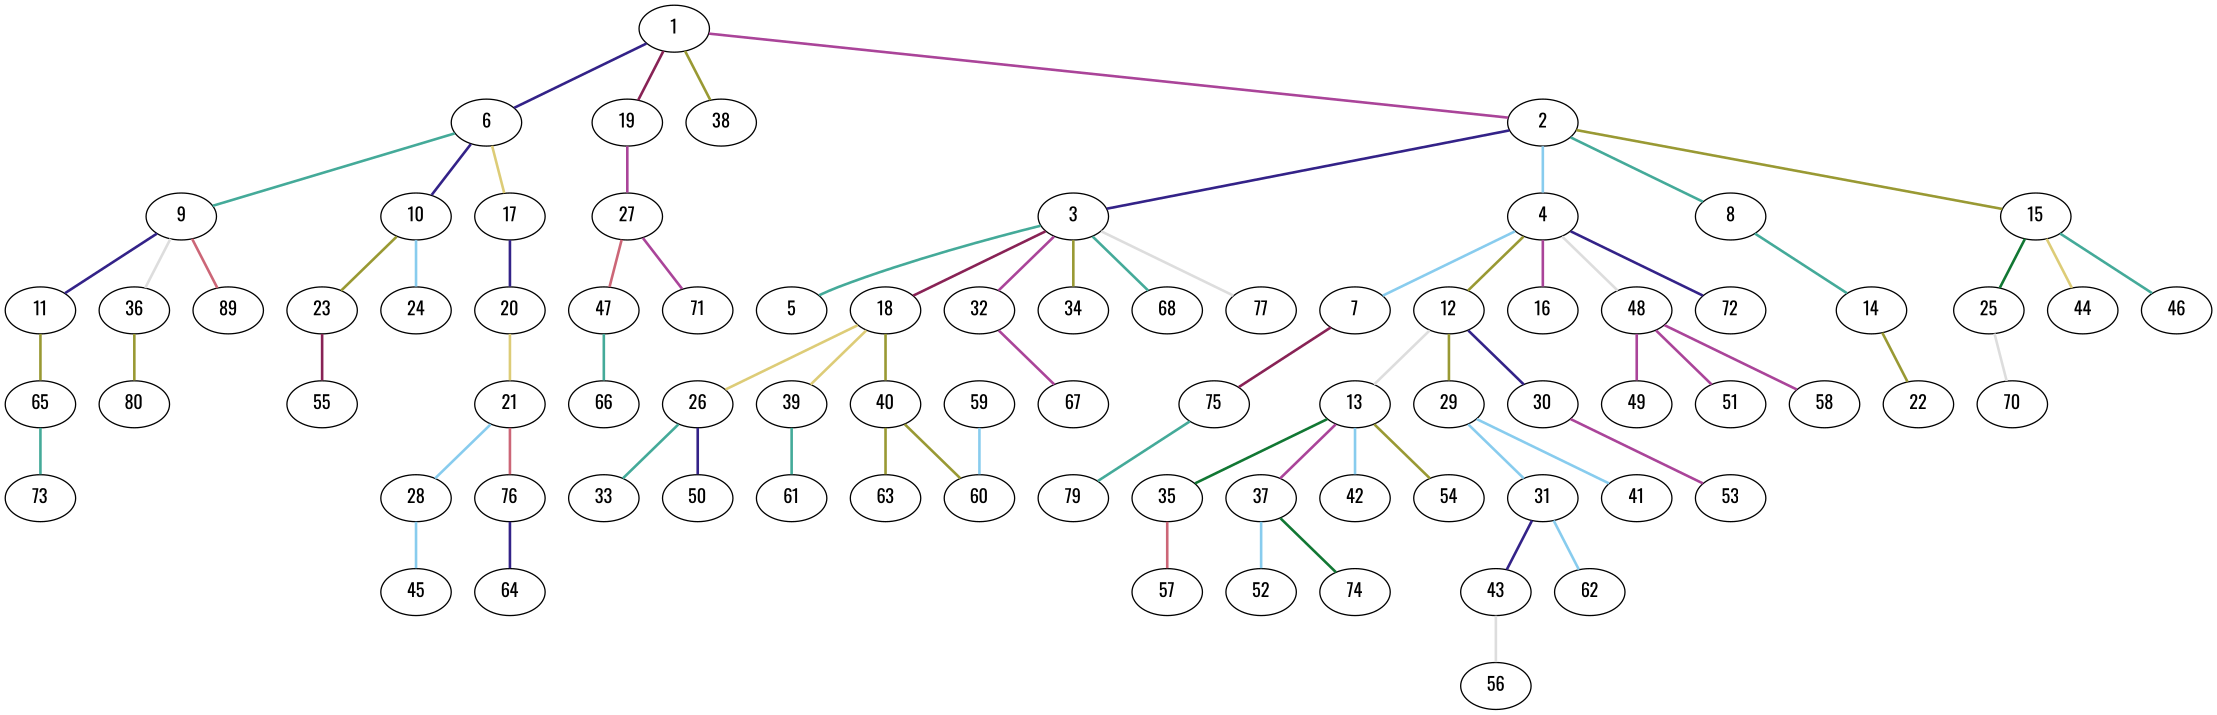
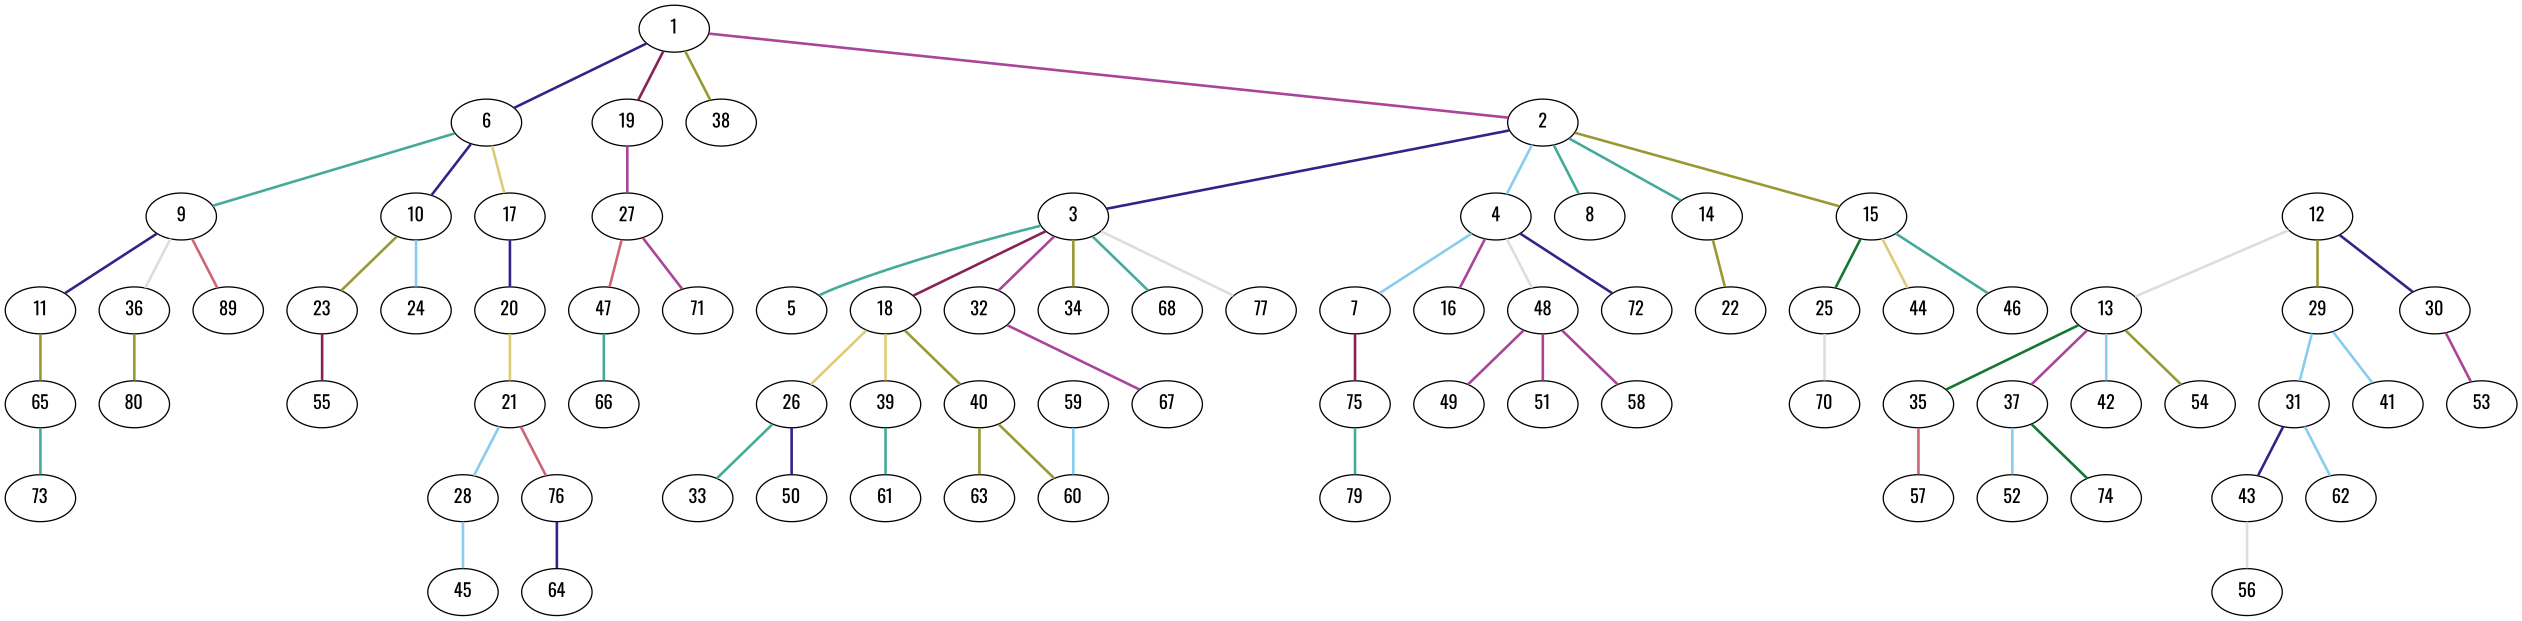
edge "8" -- "14": now "2" -- "14"
edge "4" -- "12": removed
